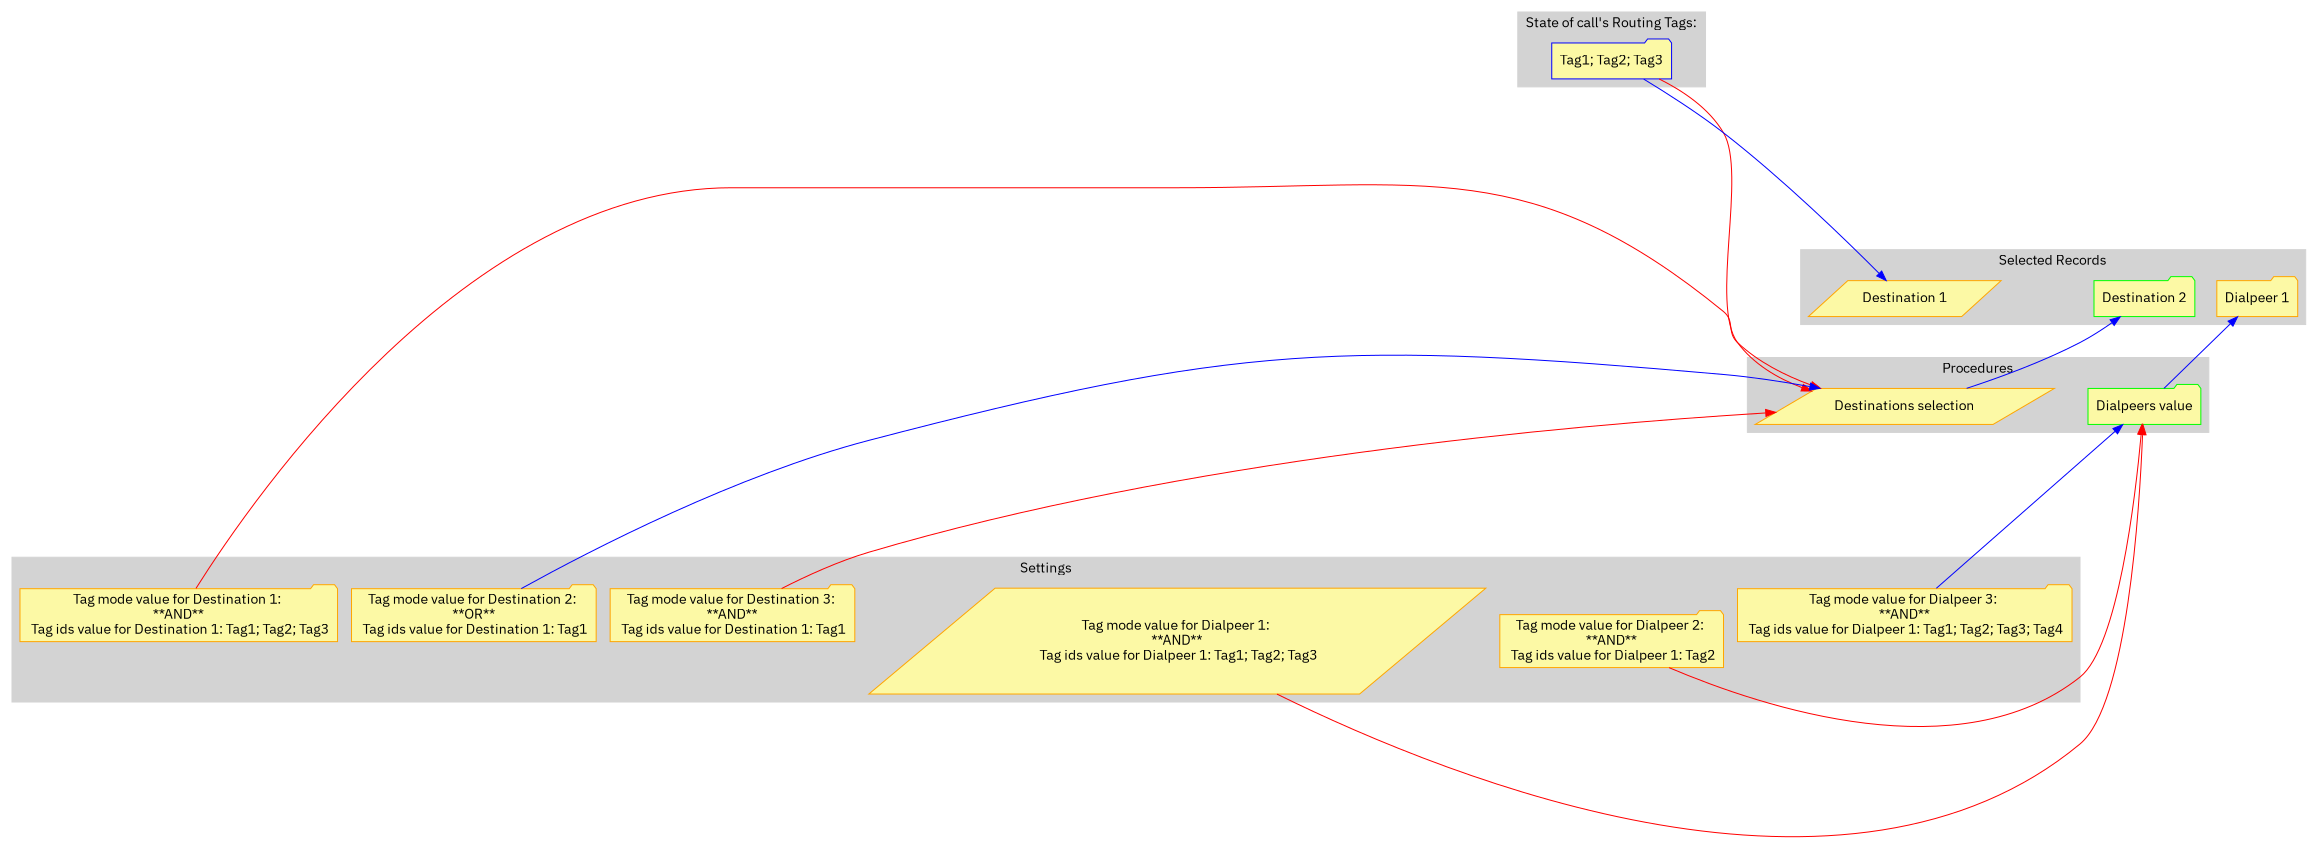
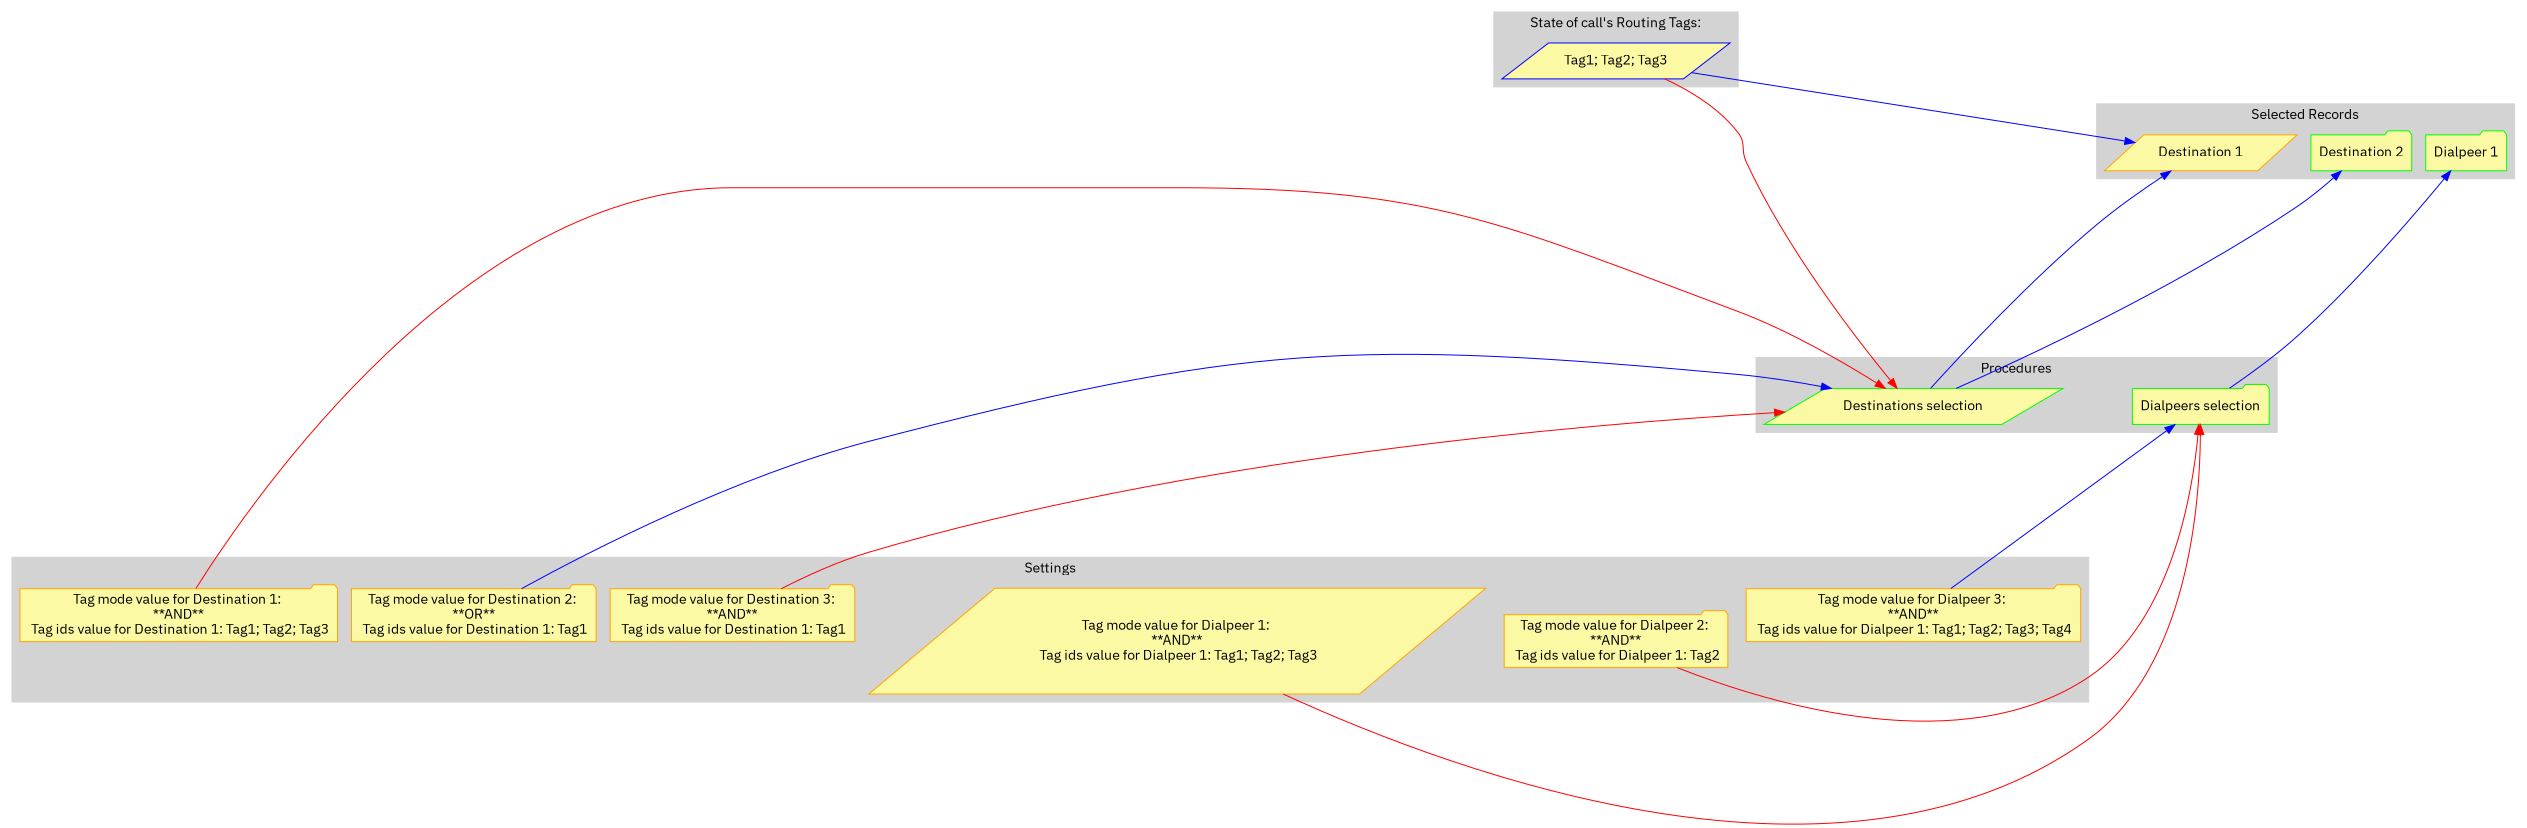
node "Tag1; Tag2; Tag3": shape folder -> parallelogram
edge "Destinations selection" -> "Destination 1": added
node "Dialpeer 1": color orange -> green
node "Destinations selection": color orange -> green
node "Dialpeers value": label "Dialpeers value" -> "Dialpeers selection"
